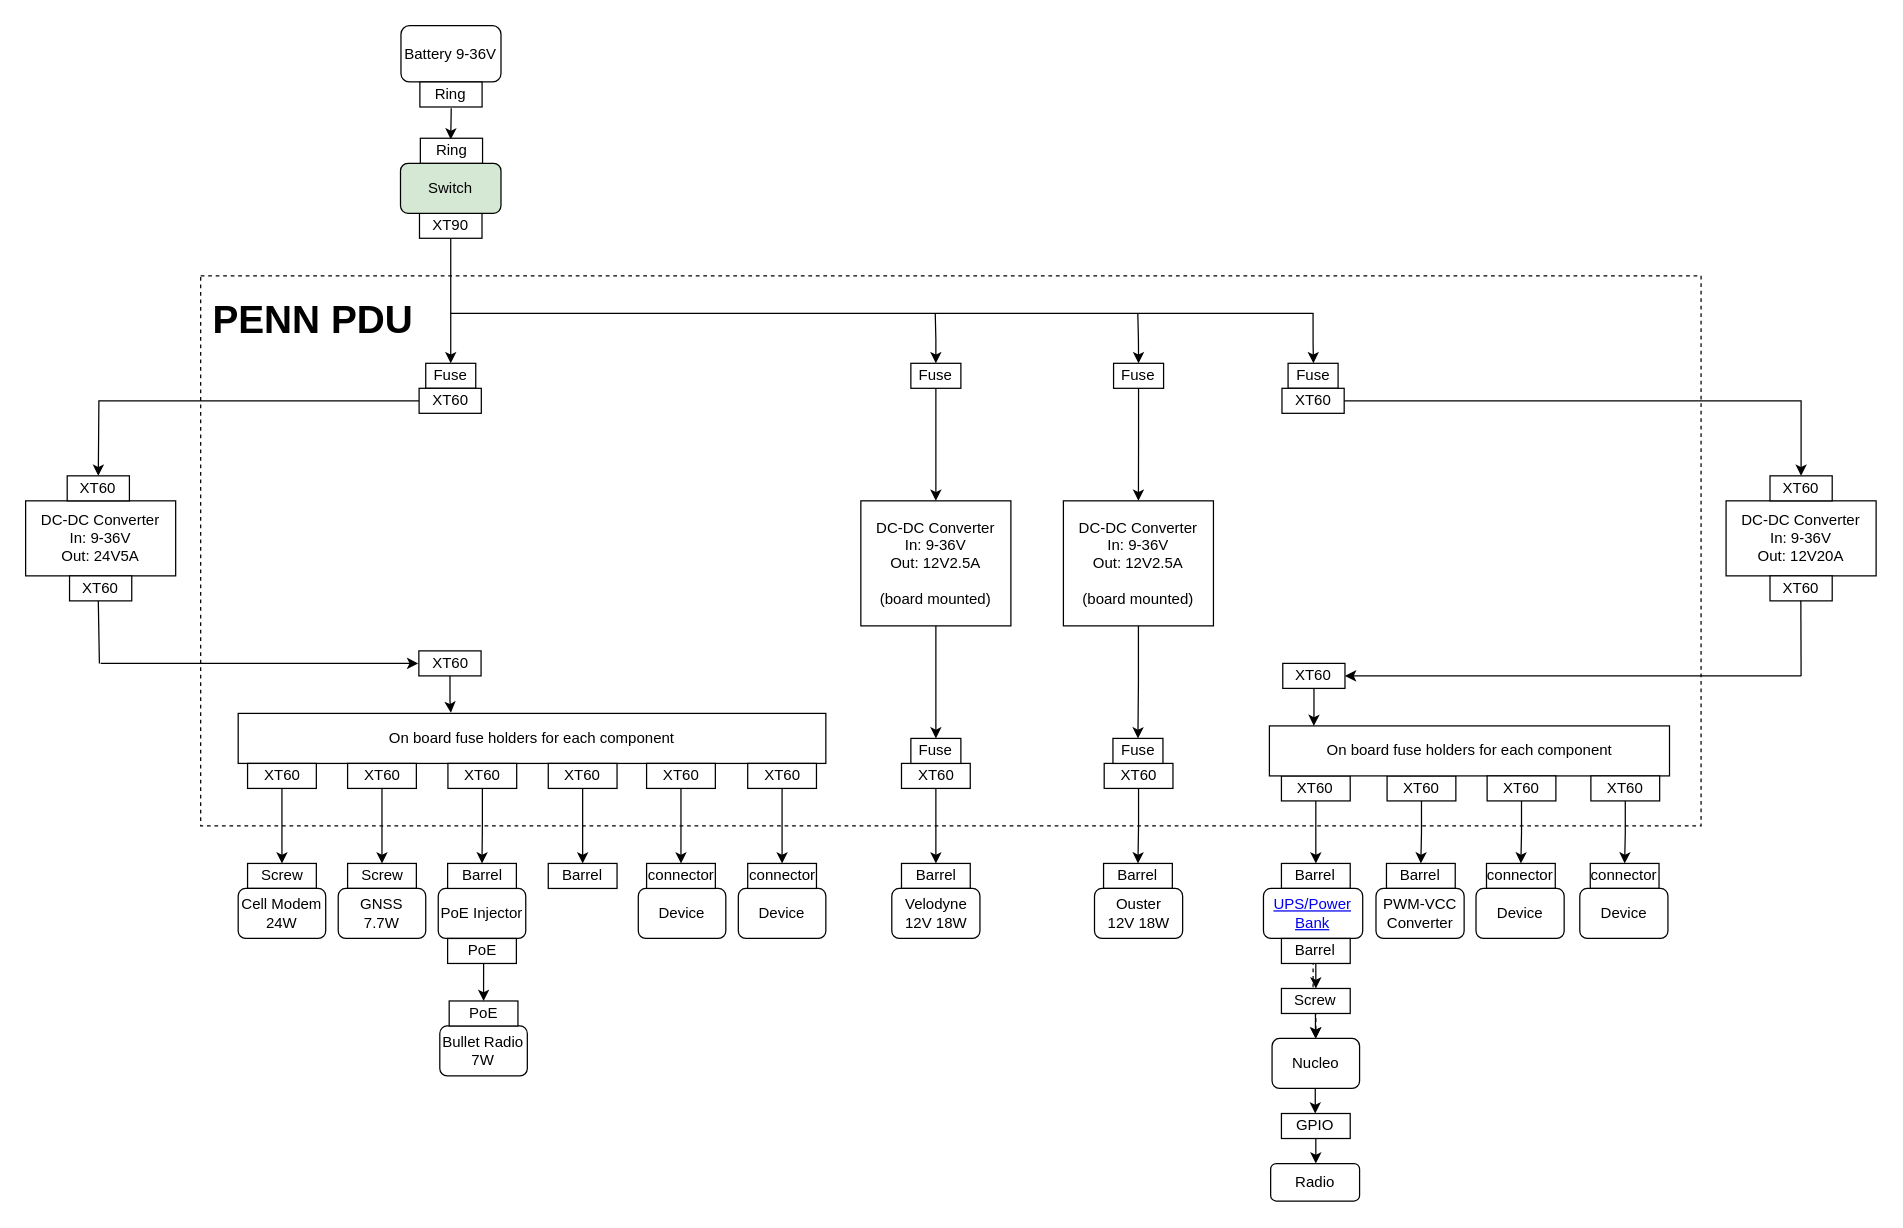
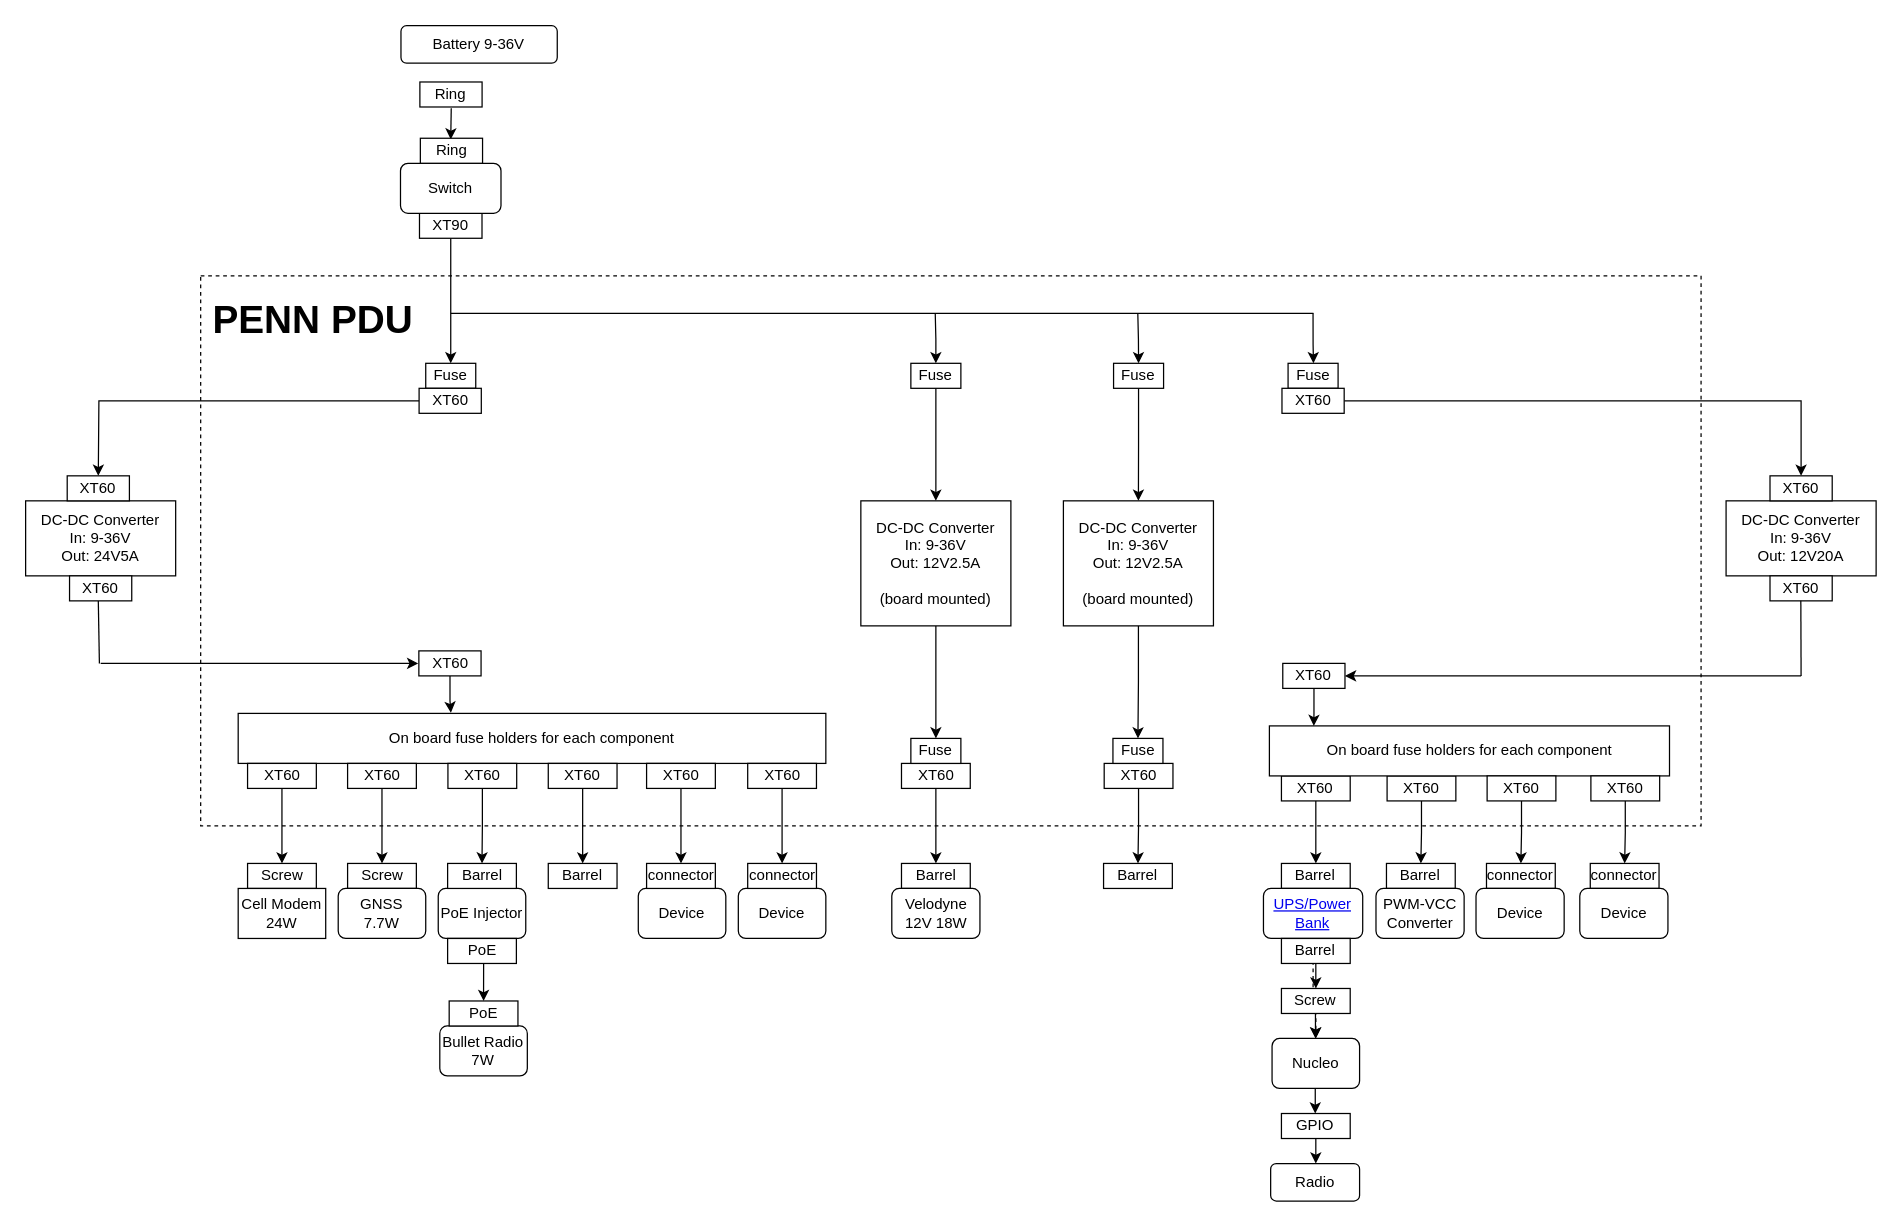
node "Battery 9-36V": size 100x56 -> 156x38
node "Switch": fillcolor #d5e8d4 -> #ffffff
node "Cell Modem 24W": shape rounded rectangle -> rectangle
node "Ouster 12V 18W": removed
